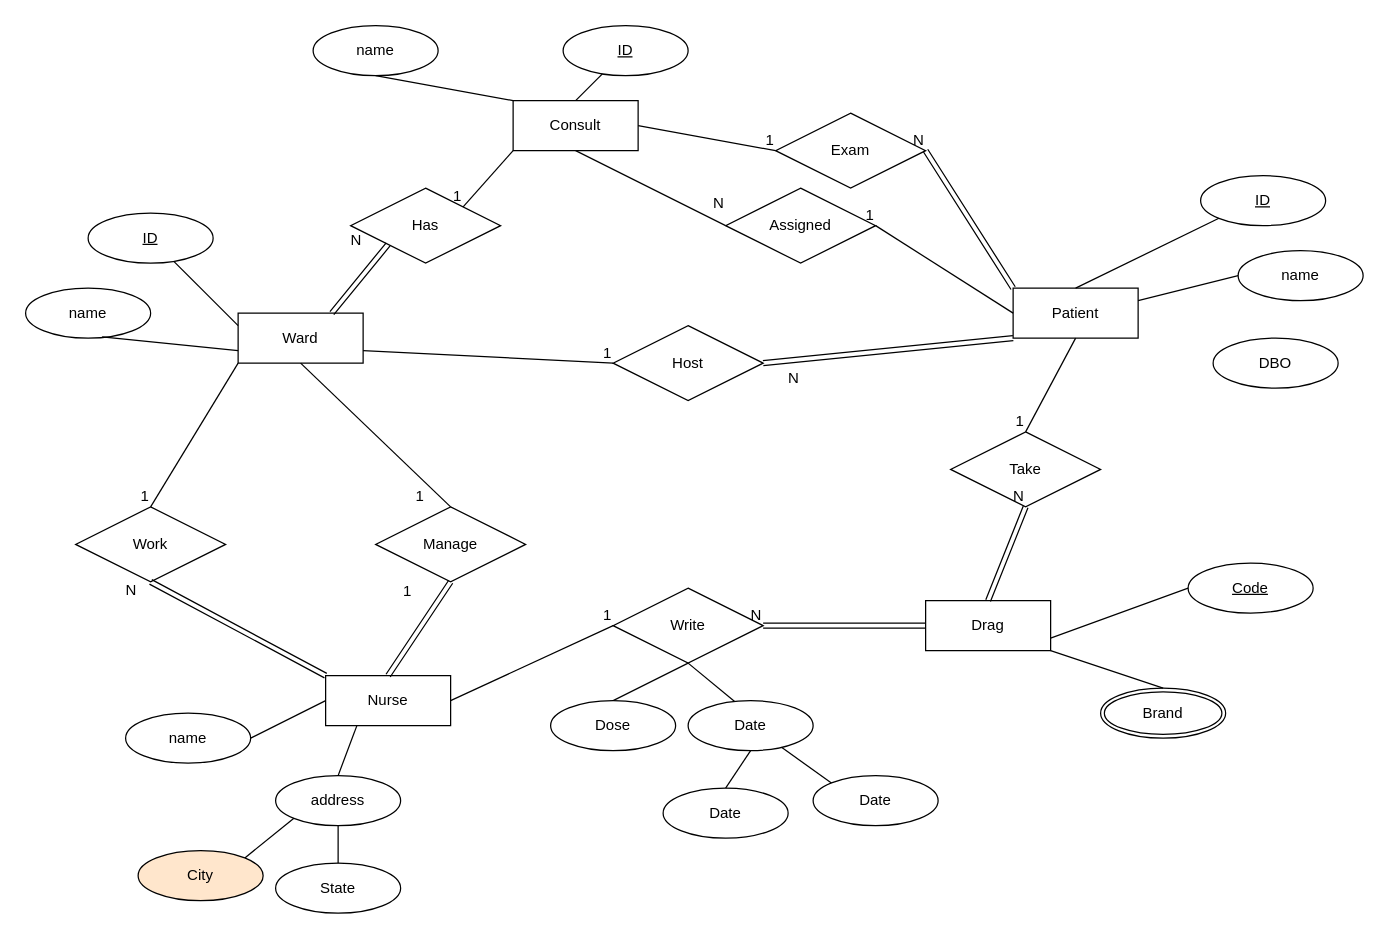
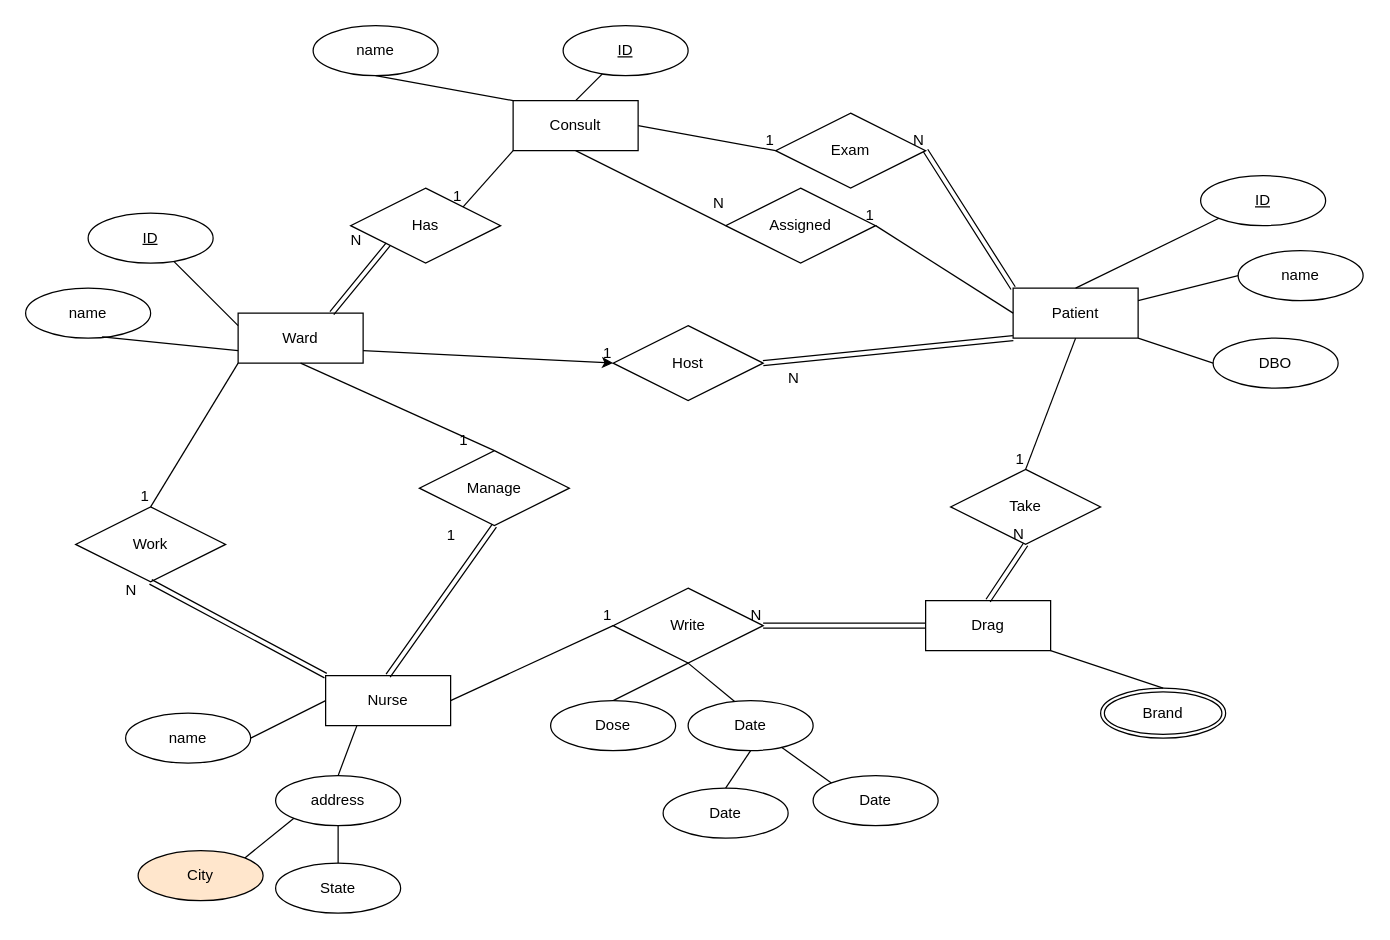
edge "Patient" -- "DBO": added
edge "Ward" -- "Host": arrowhead none -> classic
node "Take": moved (1026, 469) -> (1026, 507)
node "Manage": moved (451, 544) -> (494, 488)
node "Code": removed
edge "Code" -- "Drag": removed
